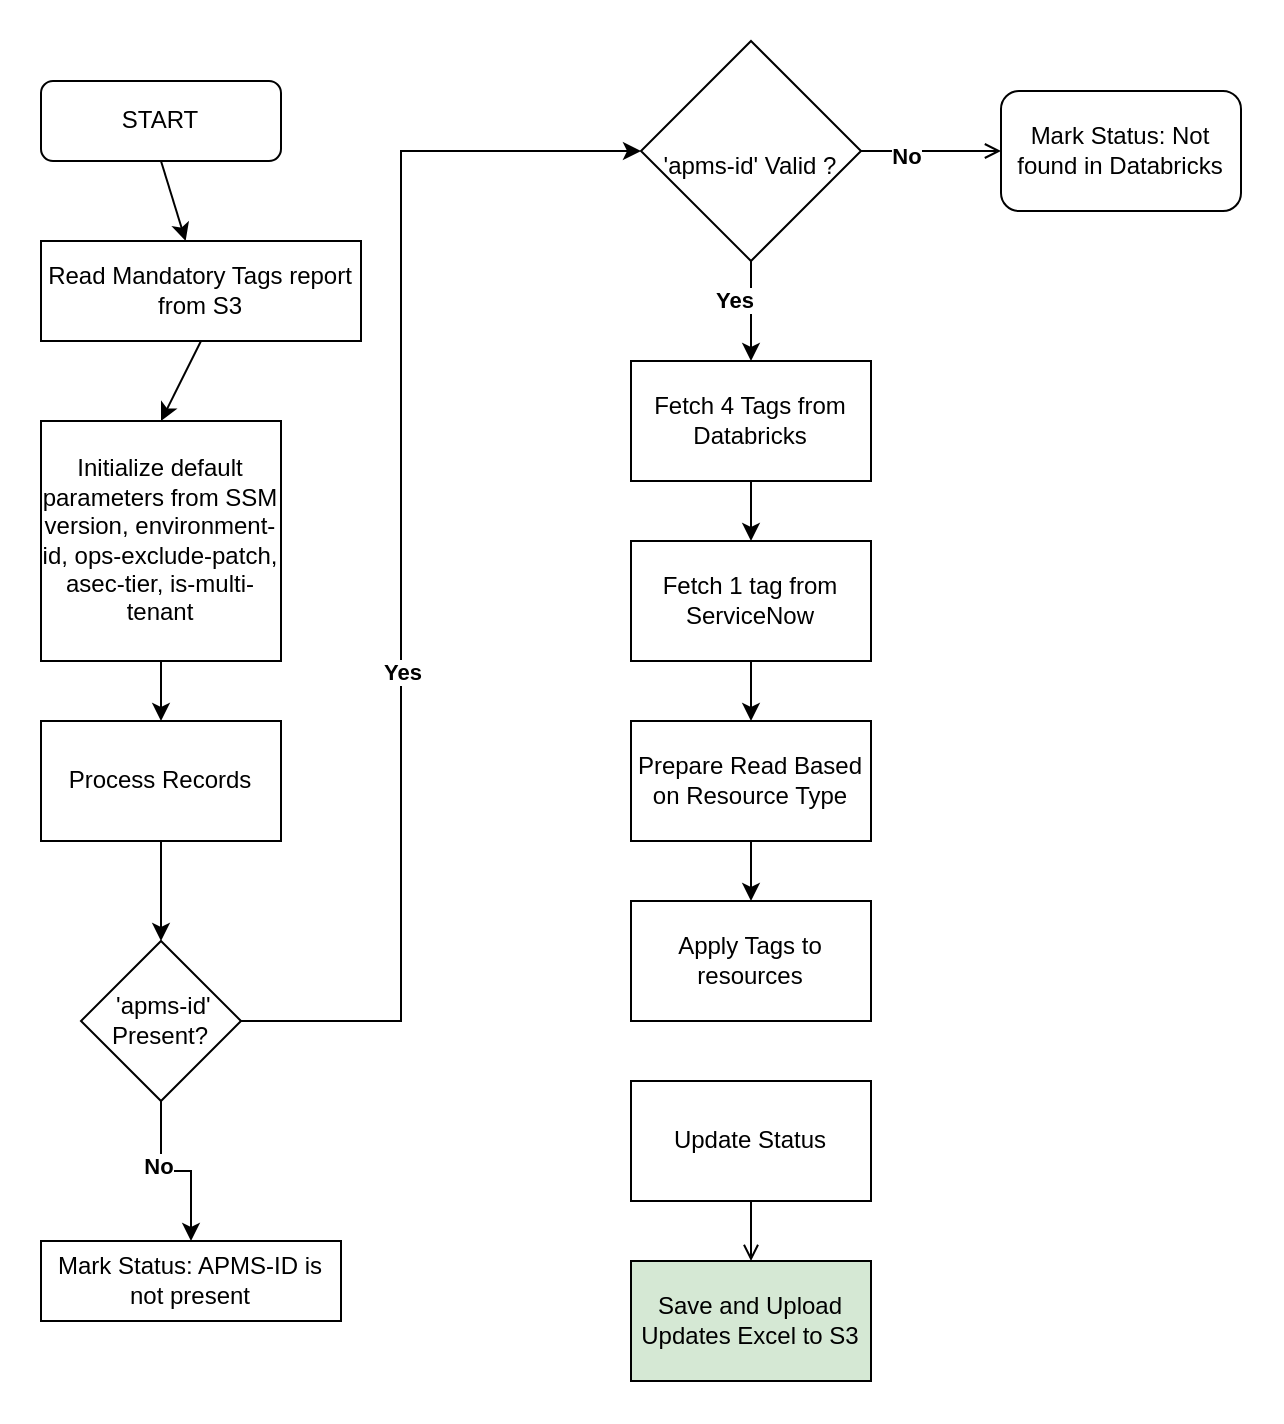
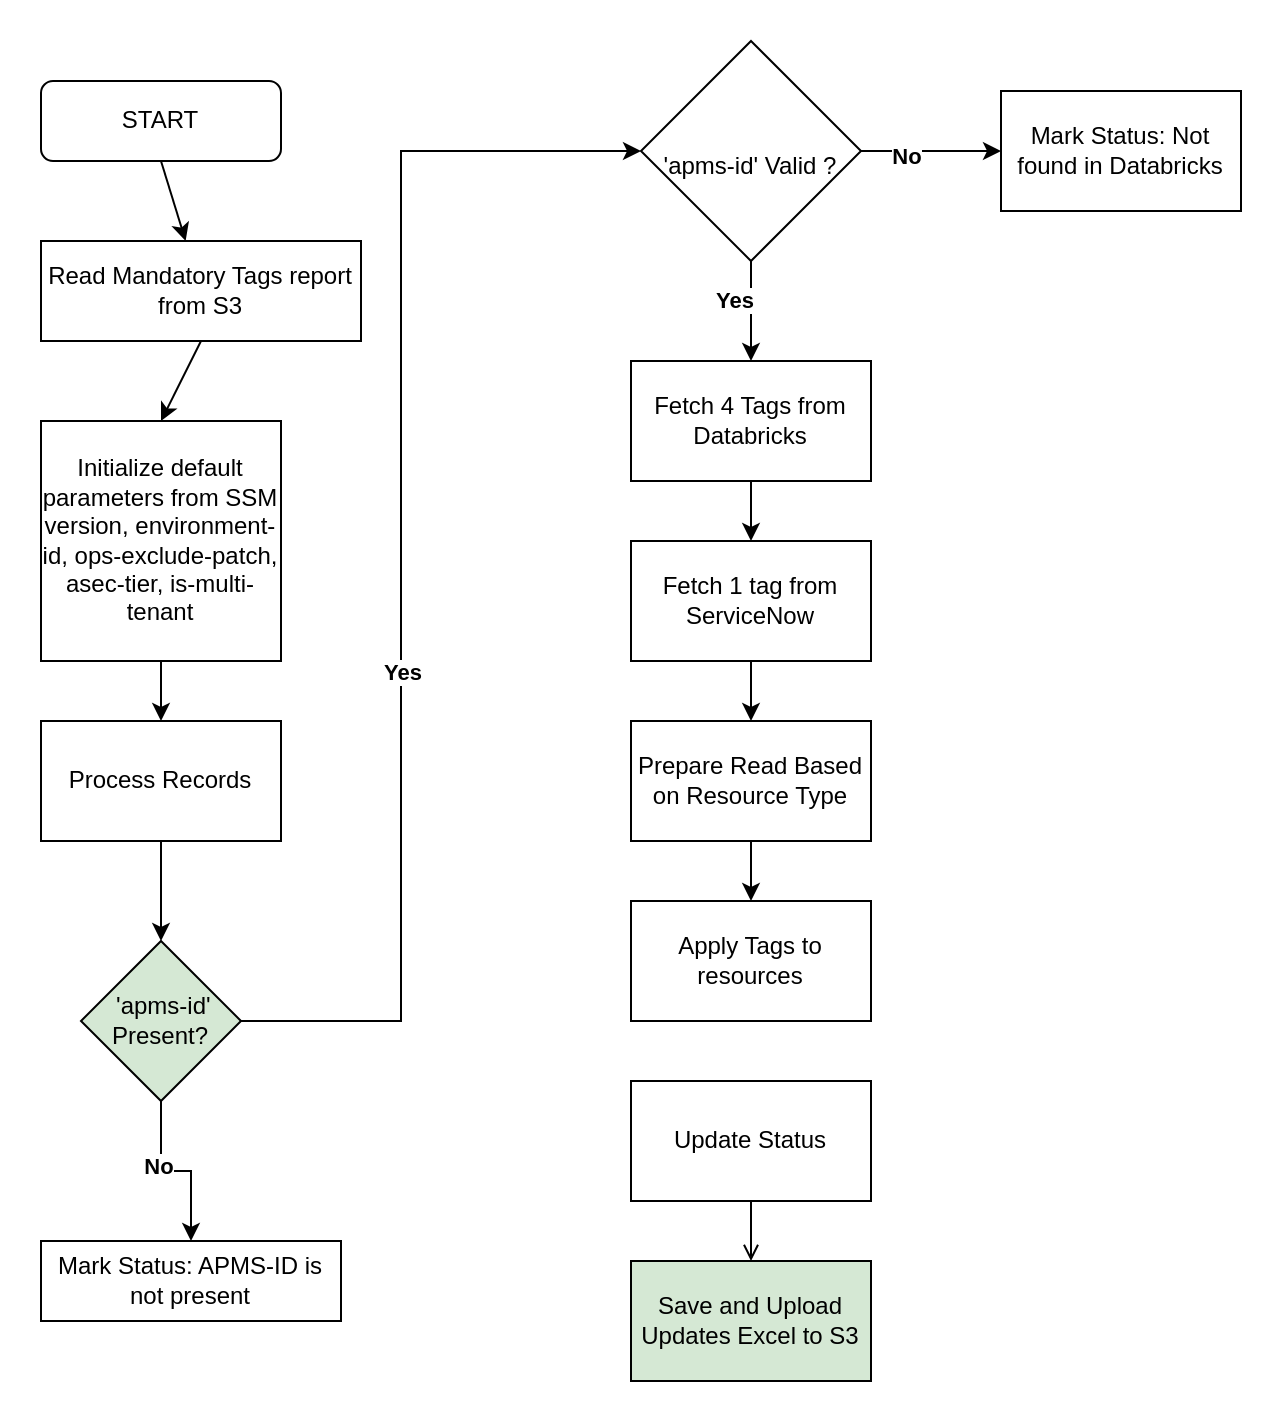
edge "'apms-id' Valid ?" -> "Mark Status: Not found in Databricks": arrowhead open -> classic
node "Mark Status: Not found in Databricks": shape rounded rectangle -> rectangle
node "'apms-id' Present?": fillcolor #ffffff -> #d5e8d4
